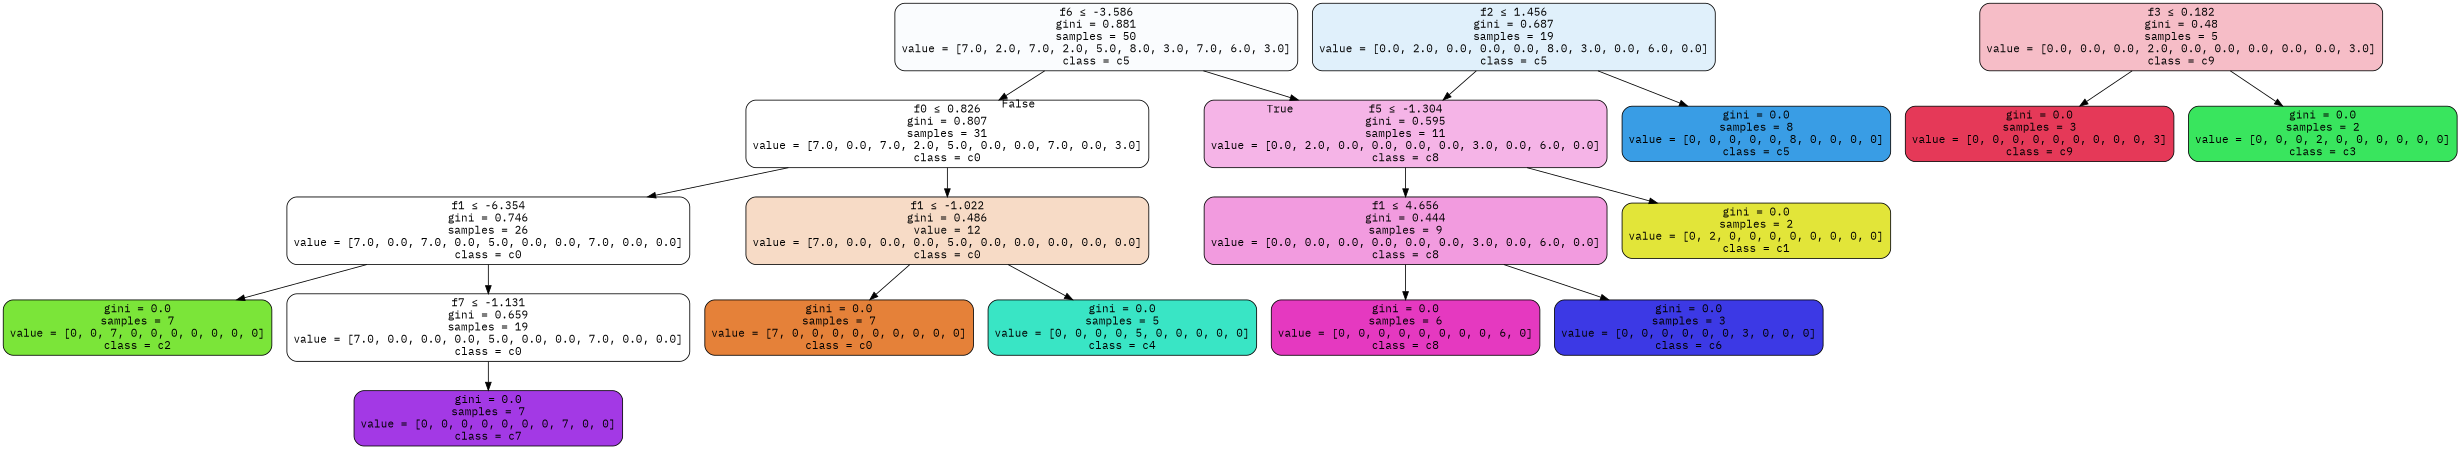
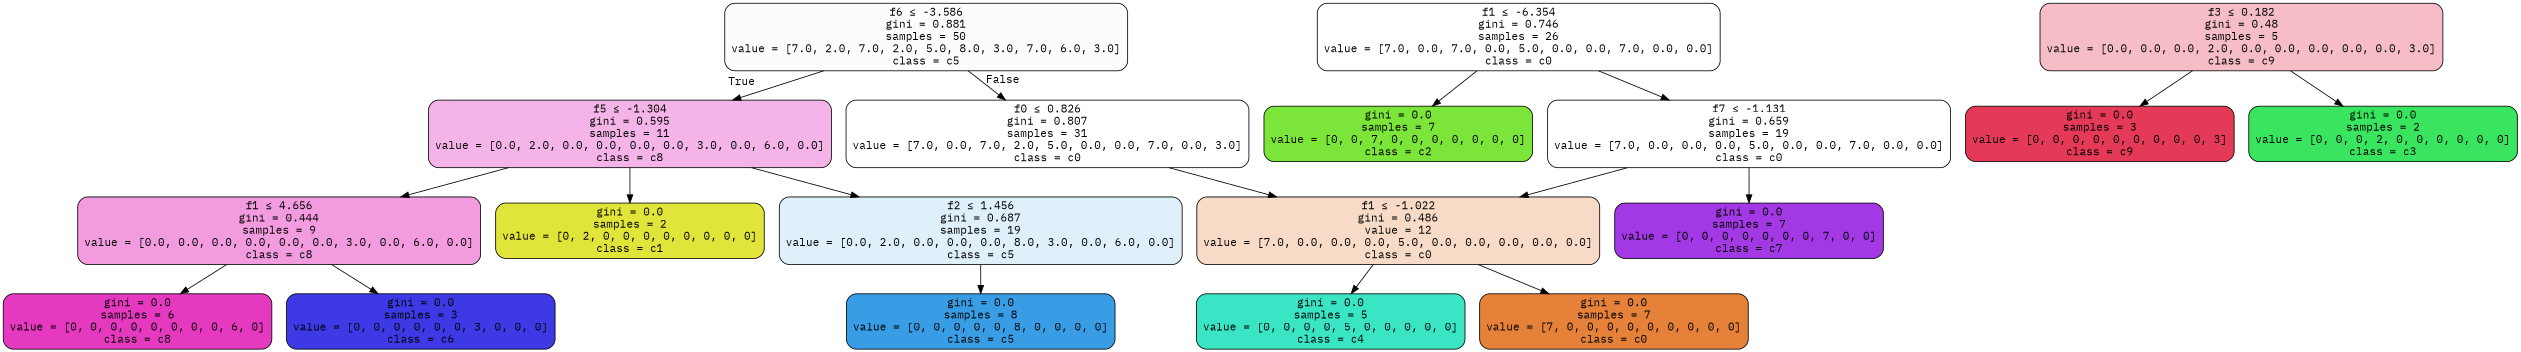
edge "f2 ≤ 1.456" -> "f5 ≤ -1.304": reversed
edge "f0 ≤ 0.826" -> "f1 ≤ -6.354": removed
edge "f7 ≤ -1.131" -> "f1 ≤ -1.022": added
